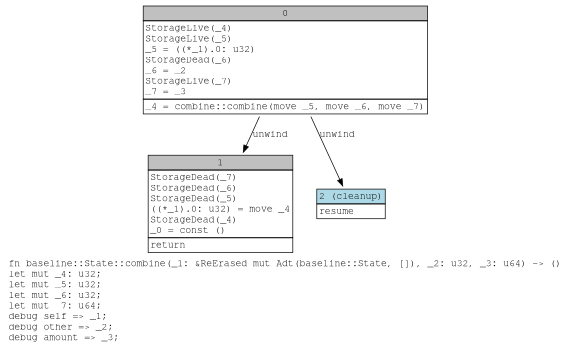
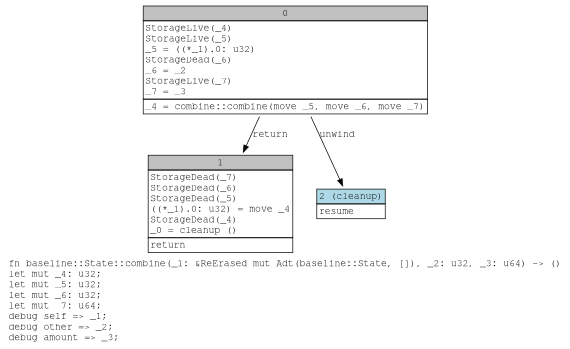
edge "0" -> "1": label "unwind" -> "return"
node "1": text "_0 = const ()" -> "_0 = cleanup ()"
